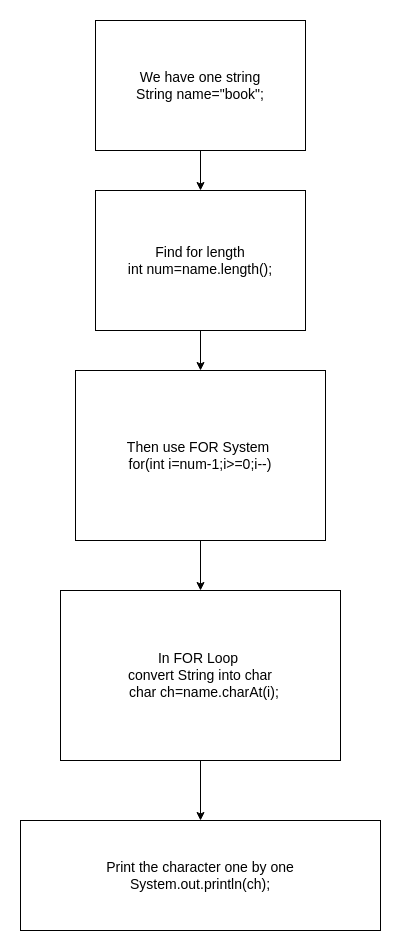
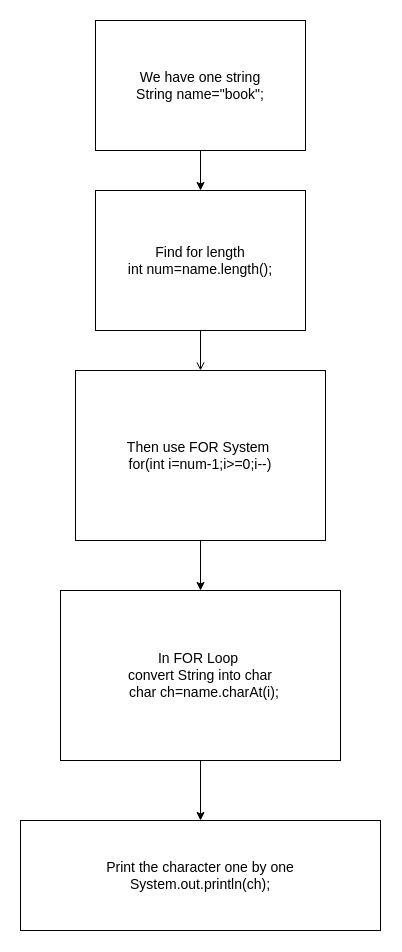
edge "Find for length int num=name.length();" -> "Then use FOR System for(int i=num-1;i>=0;i--)": arrowhead classic -> open
